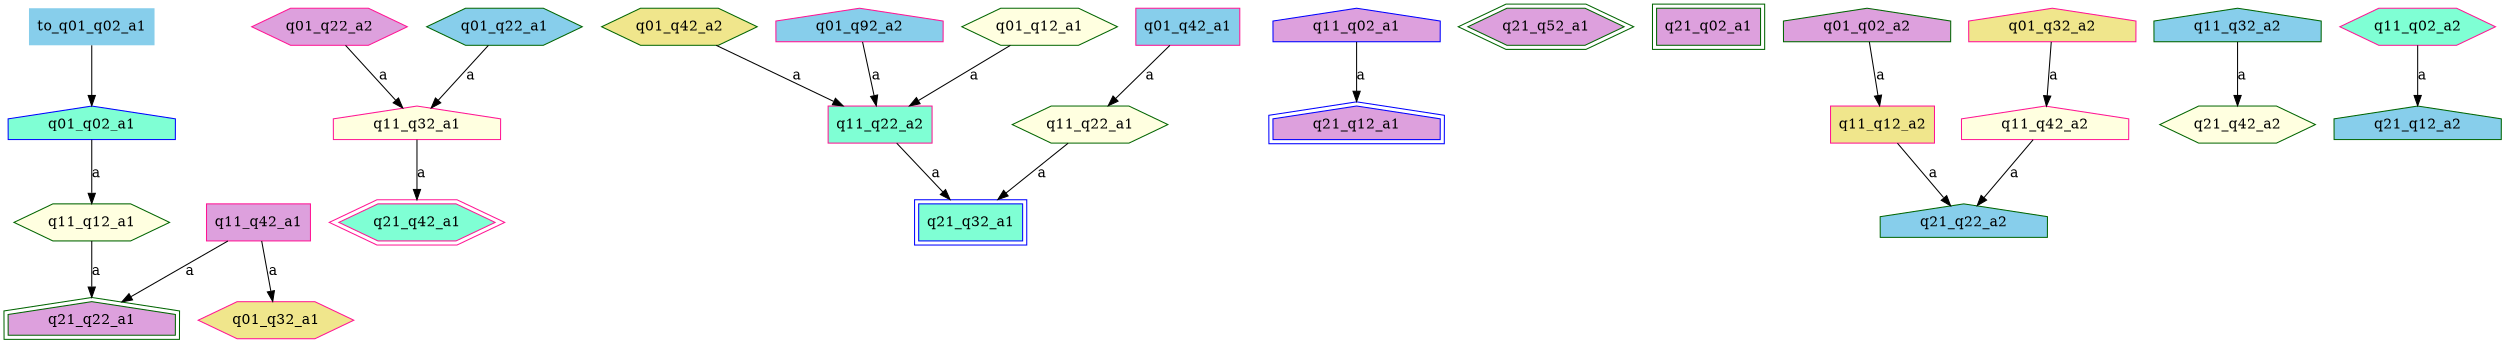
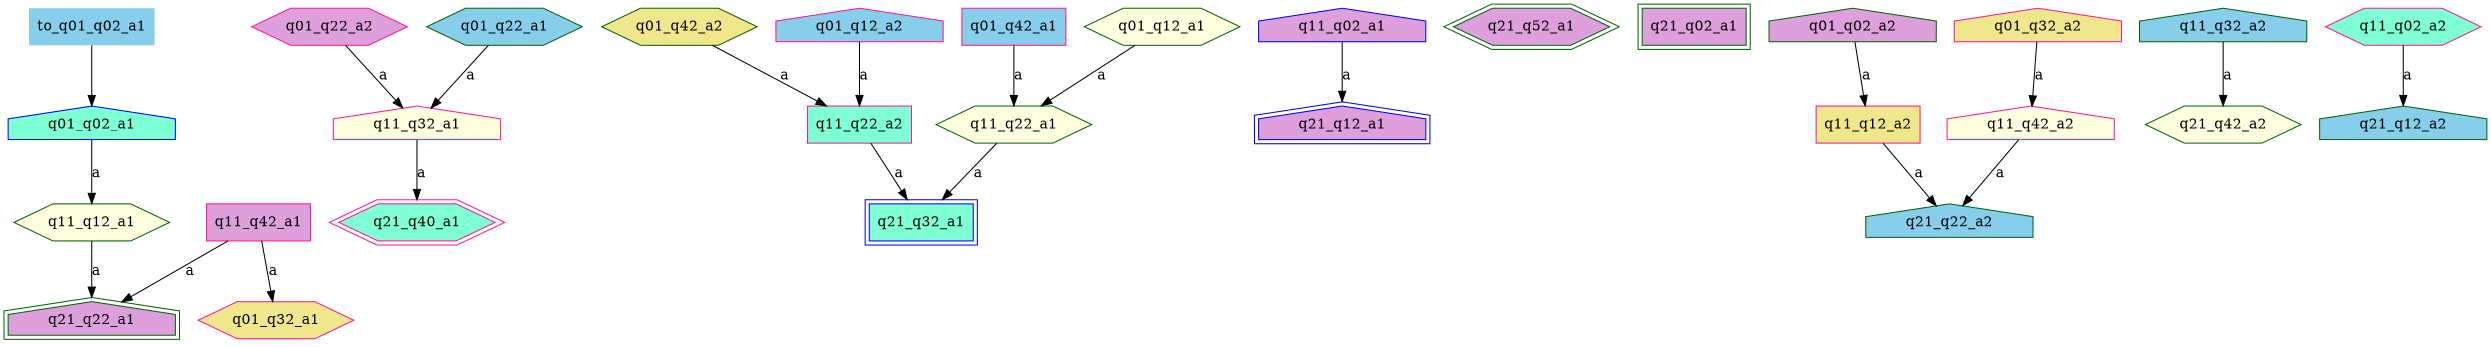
node "q01_q92_a2": label "q01_q92_a2" -> "q01_q12_a2"
edge "q01_q12_a1" -> "q11_q22_a2": now "q01_q12_a1" -> "q11_q22_a1"
node "q21_q42_a1": label "q21_q42_a1" -> "q21_q40_a1"
